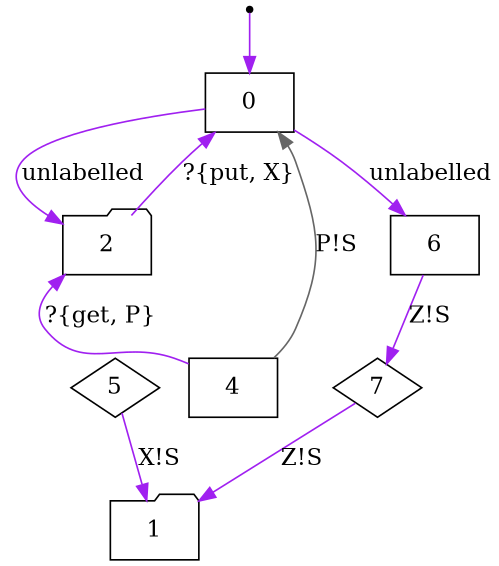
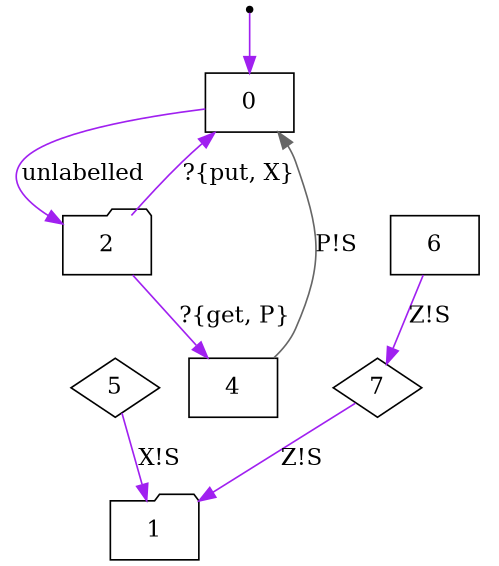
edge "0" -> "6": removed, label "unlabelled"
edge "4" -> "2": reversed
